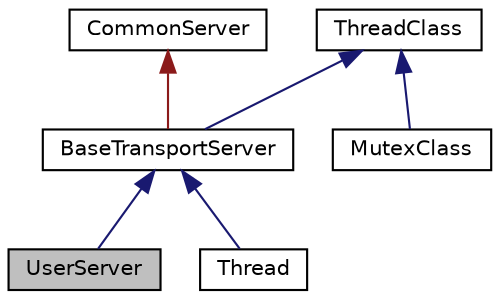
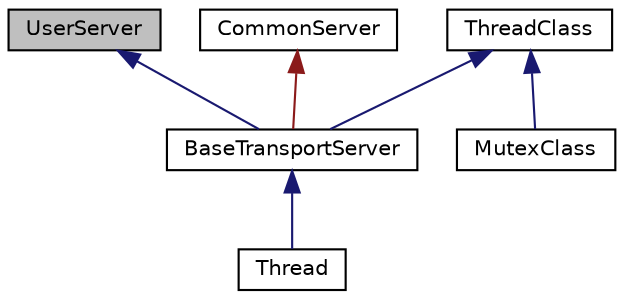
edge "UserServer" -> "BaseTransportServer": reversed
